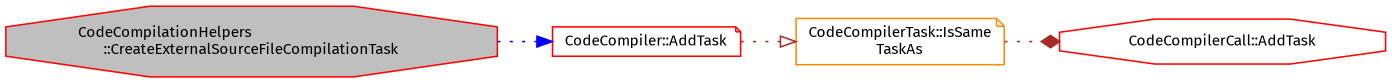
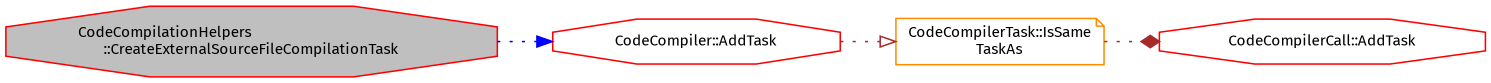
node "CodeCompiler::AddTask": shape note -> octagon
